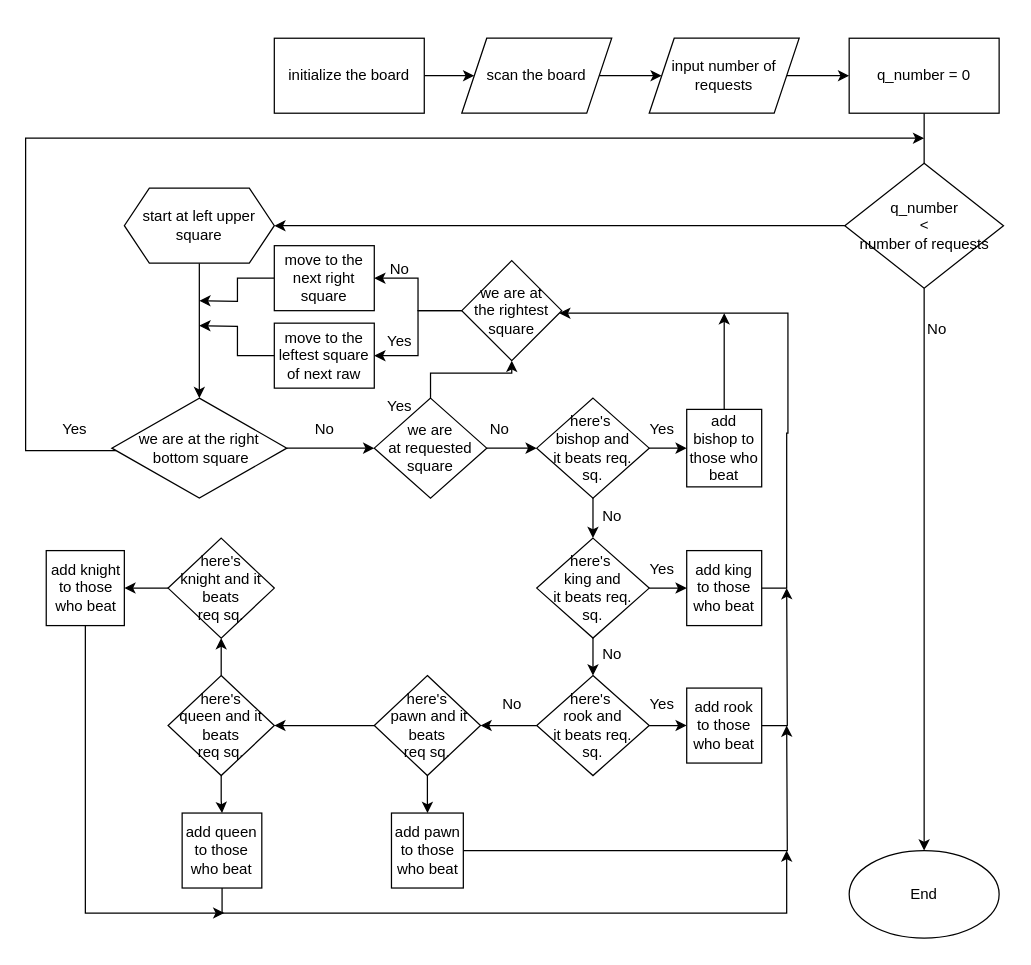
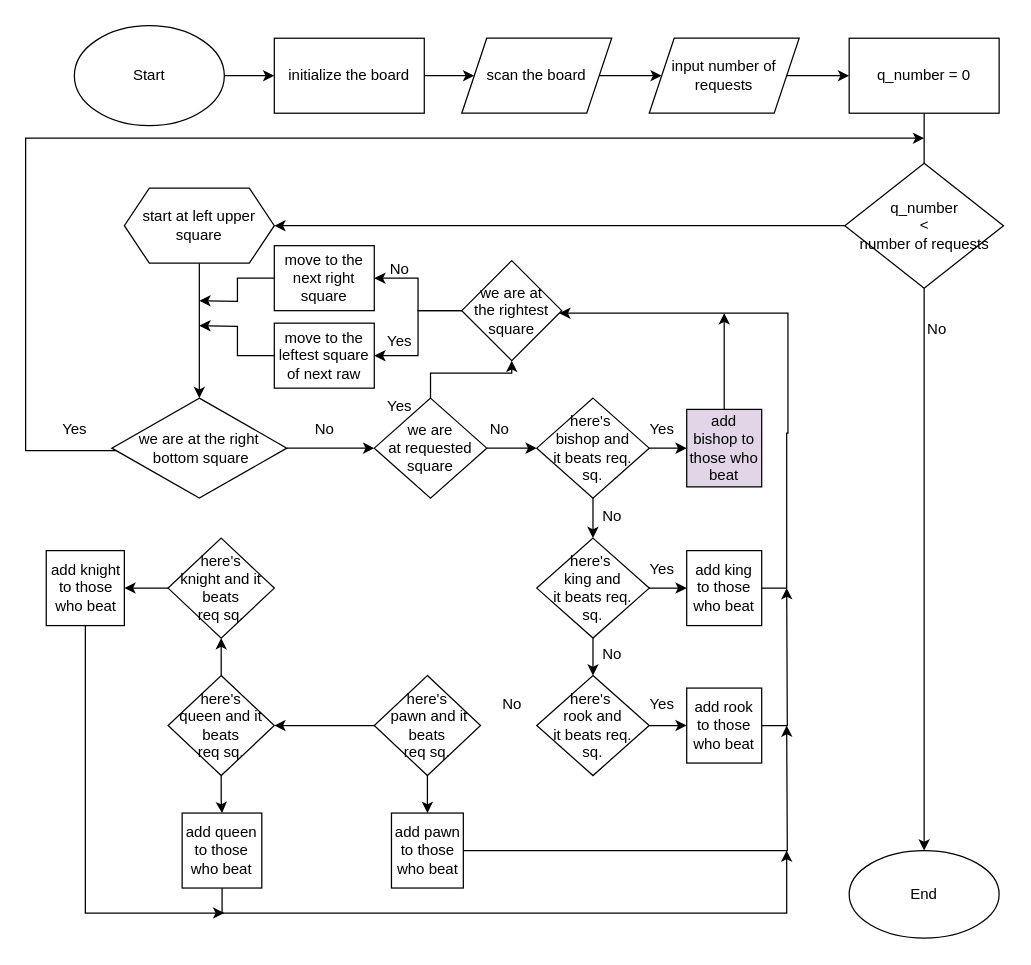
node "Start": added
edge "Start" -> "initialize the board": added
node "add bishop to those who beat": fillcolor #ffffff -> #e1d5e7
edge "here's rook and it beats req. sq." -> "here's pawn and it beats req sq.": removed
